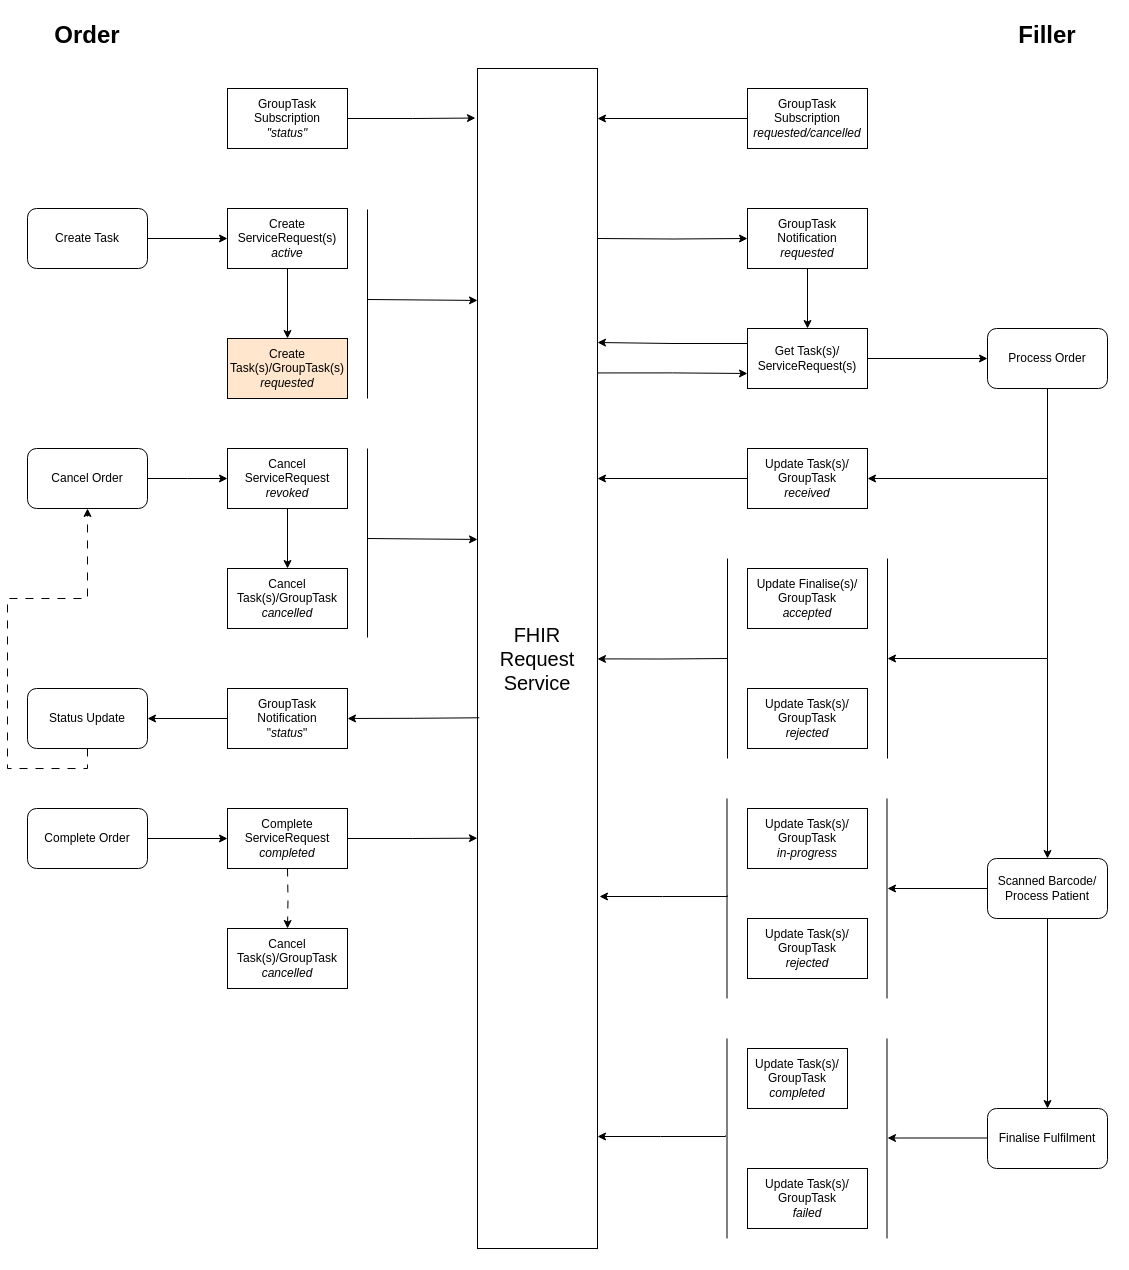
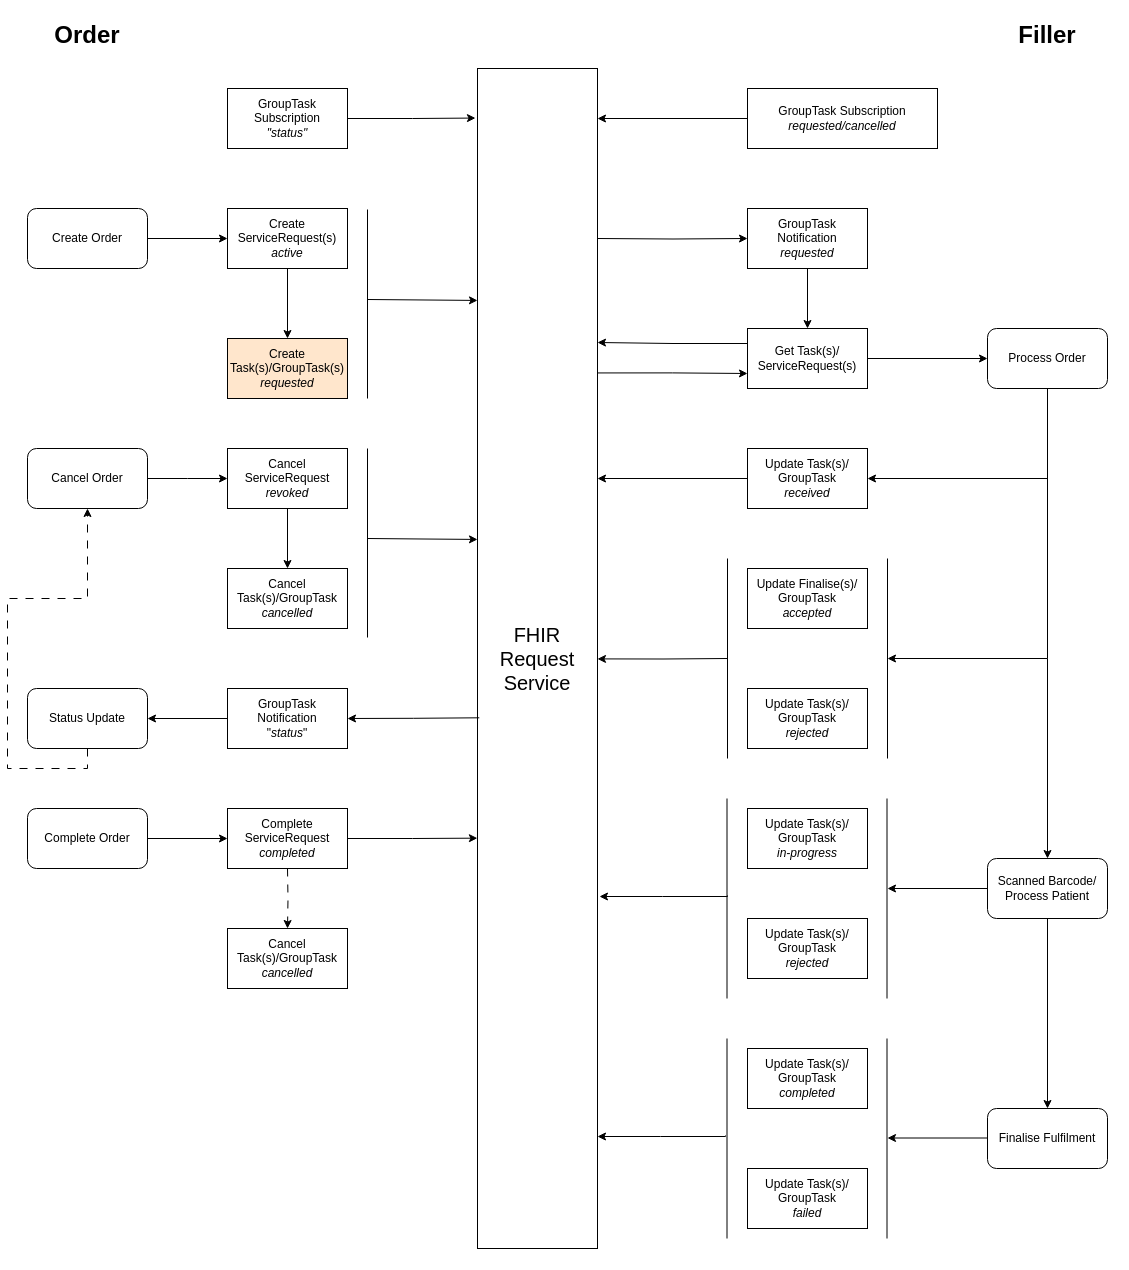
node "GroupTask Subscription requested/cancelled": size 120x60 -> 190x60
node "Create Task": label "Create Task" -> "Create Order"
node "Update Task(s)/ GroupTask completed": size 100x60 -> 120x60
